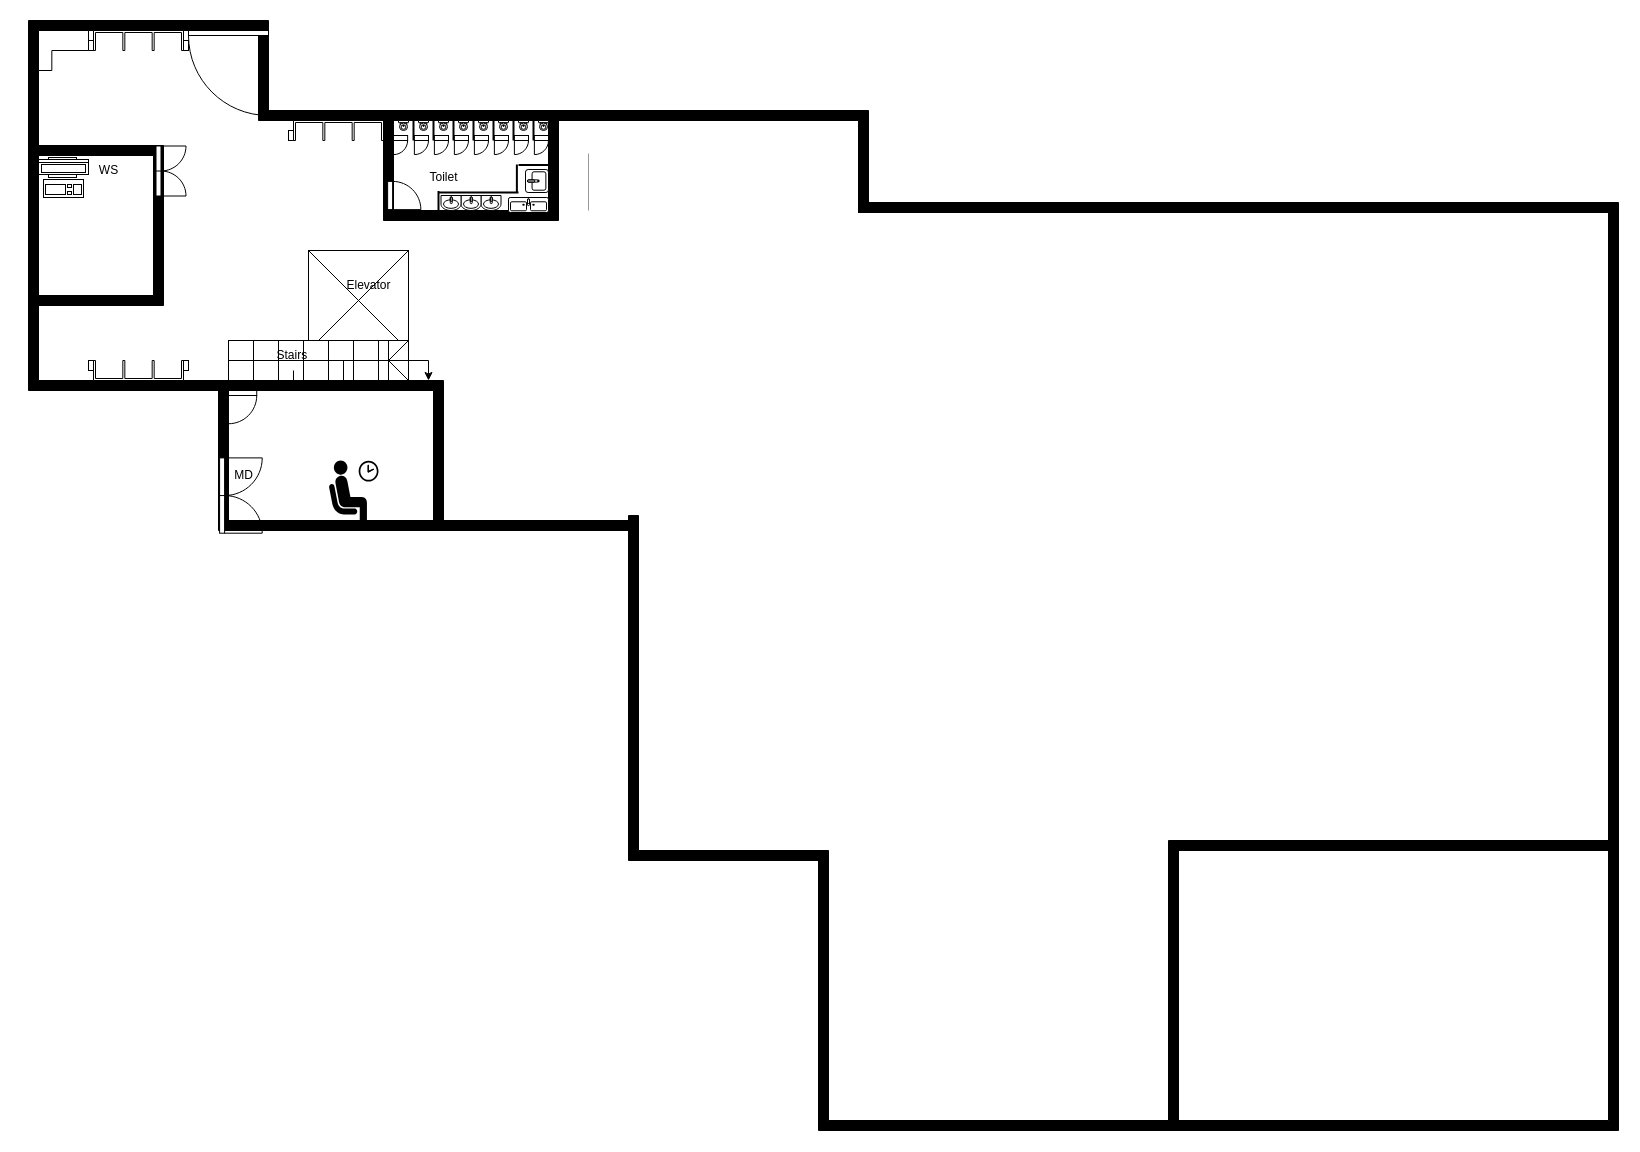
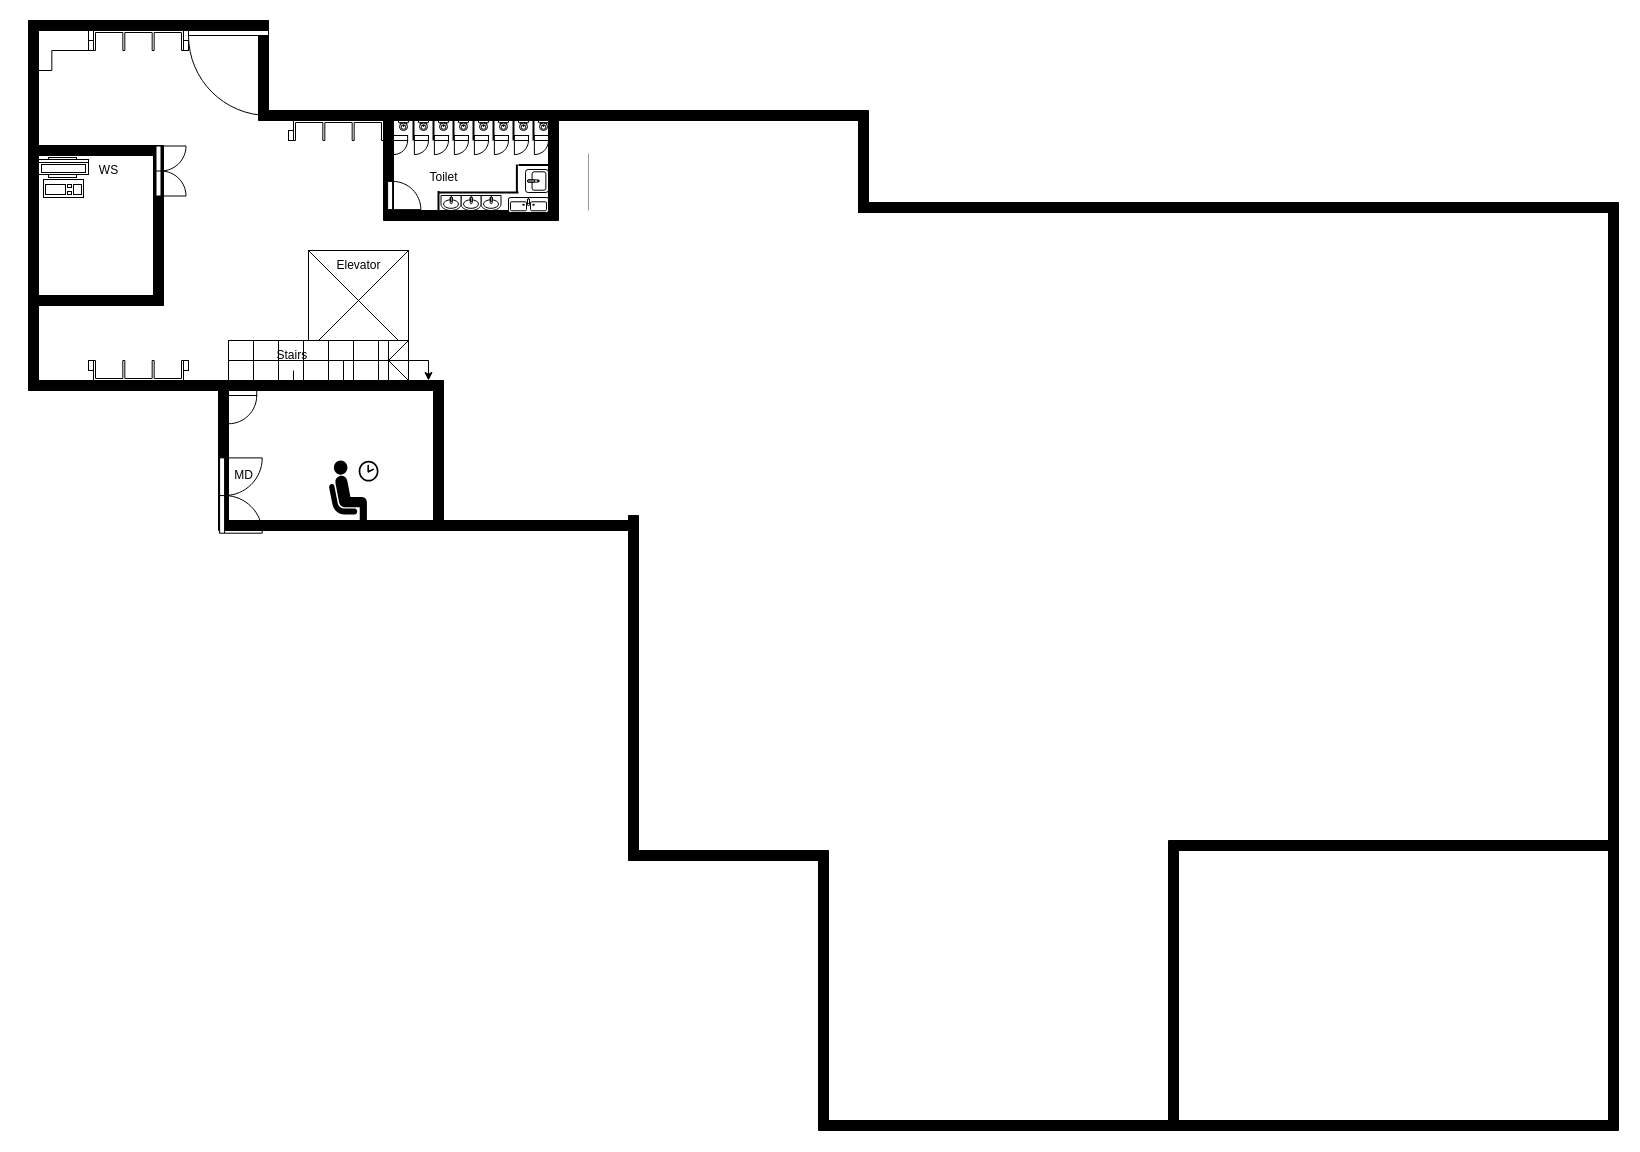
node "Elevator": moved (369, 286) -> (359, 266)
